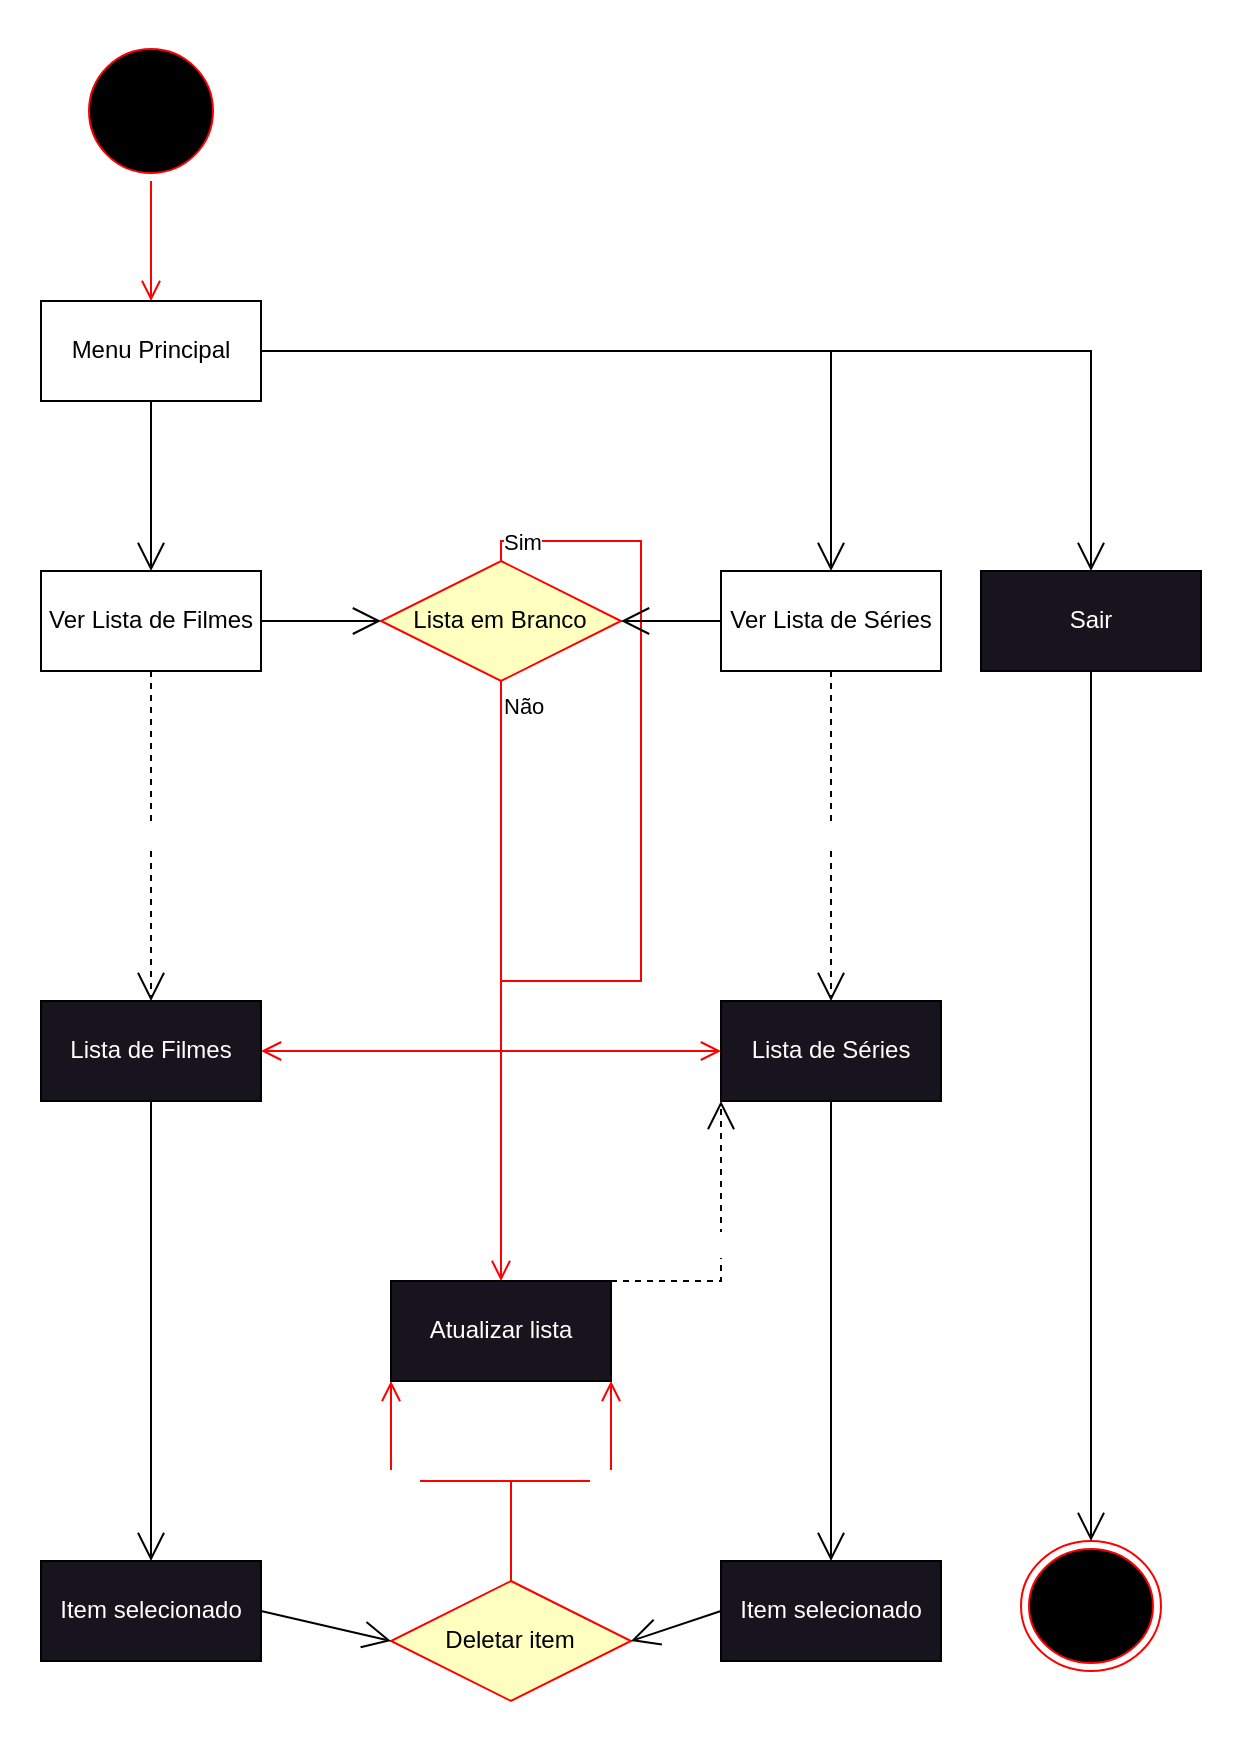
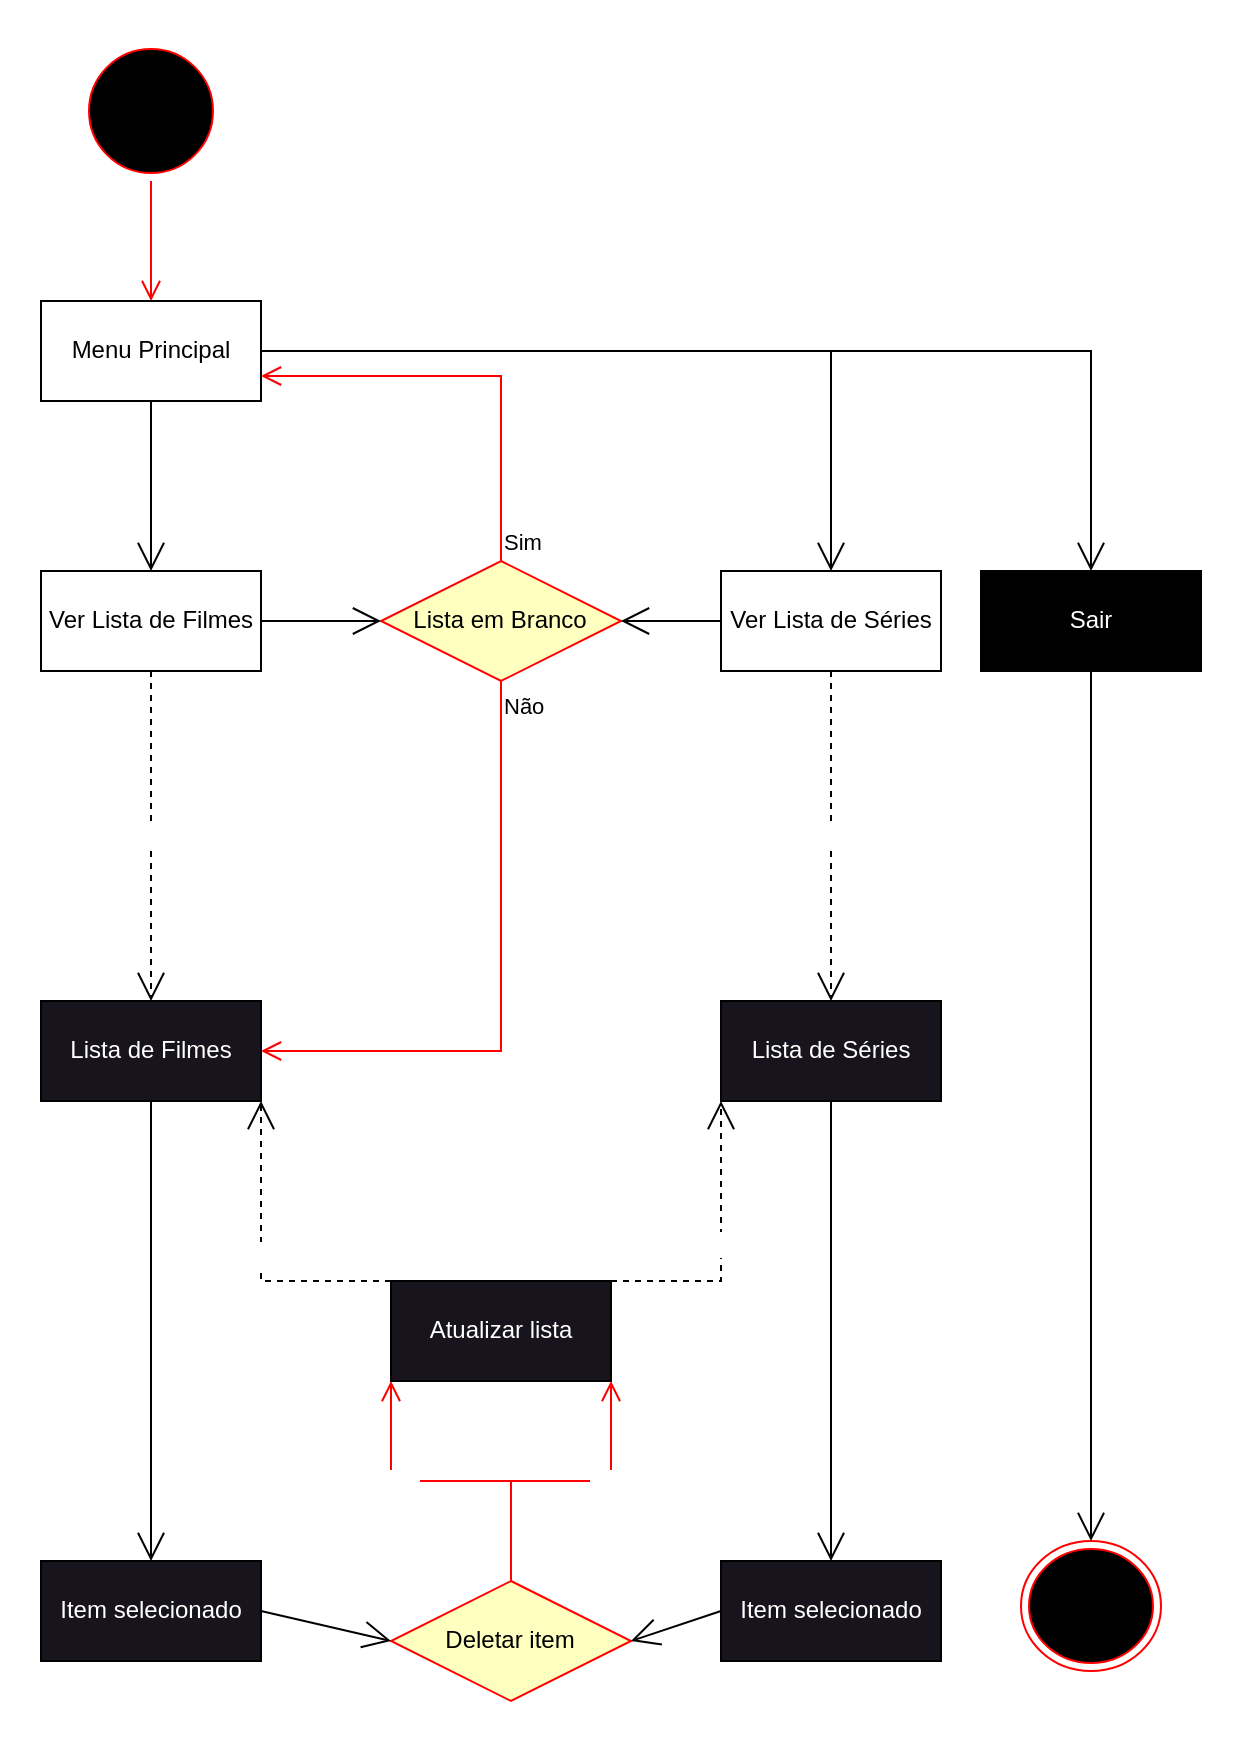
node "Sair": fillcolor #18141d -> #000000
edge "Lista em Branco" -> "Atualizar lista": now "Lista em Branco" -> "Menu Principal"
edge "Lista em Branco" -> "Lista de Séries": removed, label "Não"
edge "Atualizar lista" -> "Lista de Filmes": added, label "Retorna"
